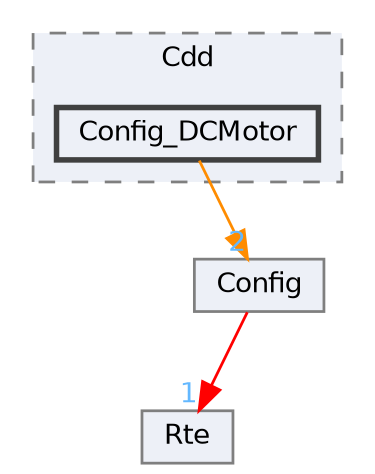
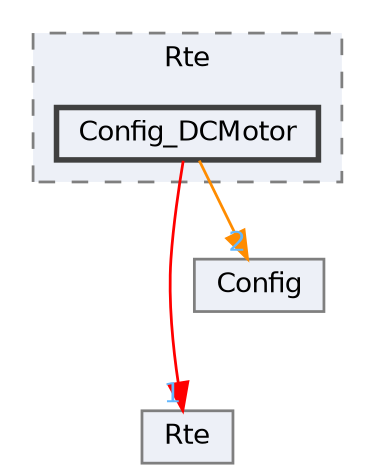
cluster "Cdd": label "Cdd" -> "Rte"
edge "Config" -> "Rte": now "Config_DCMotor" -> "Rte"
